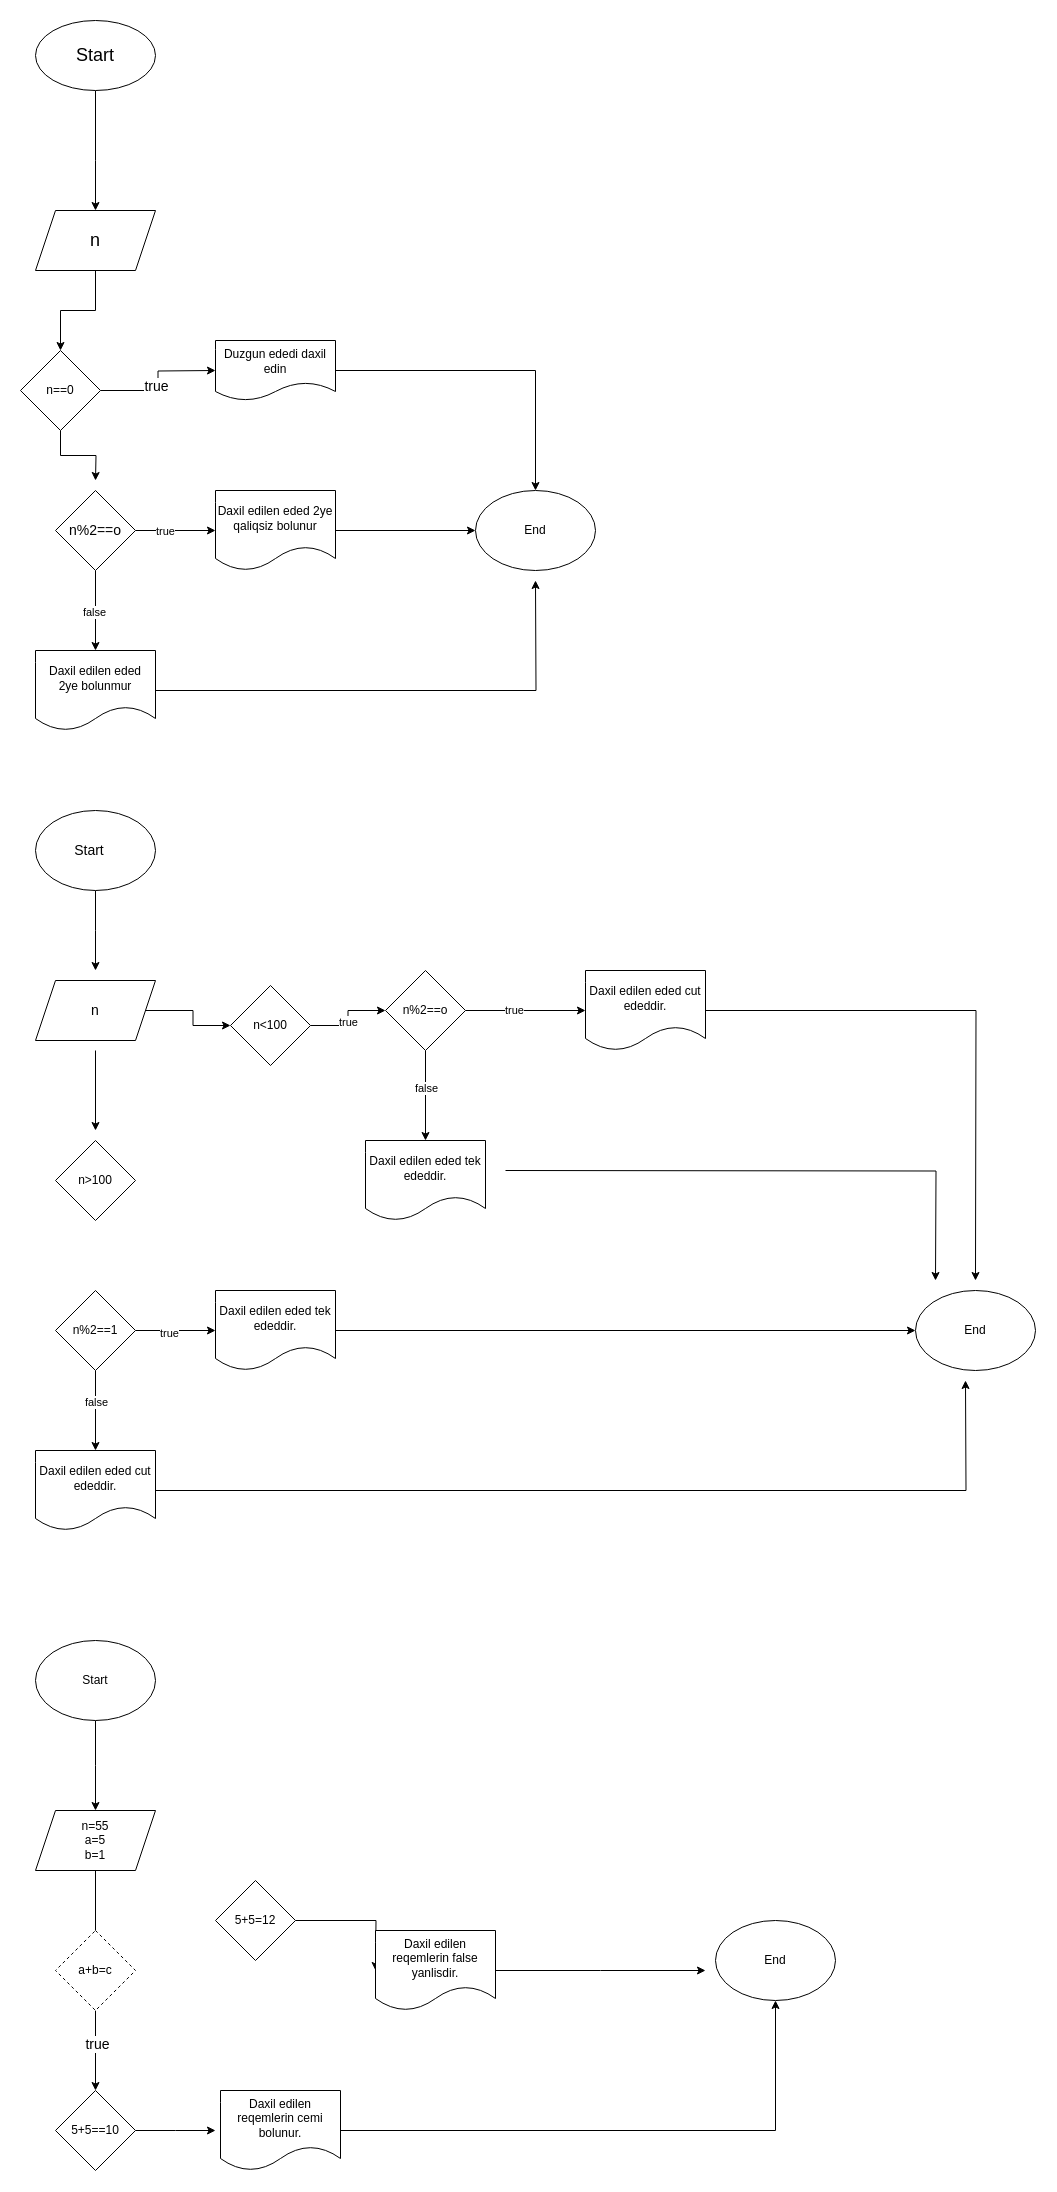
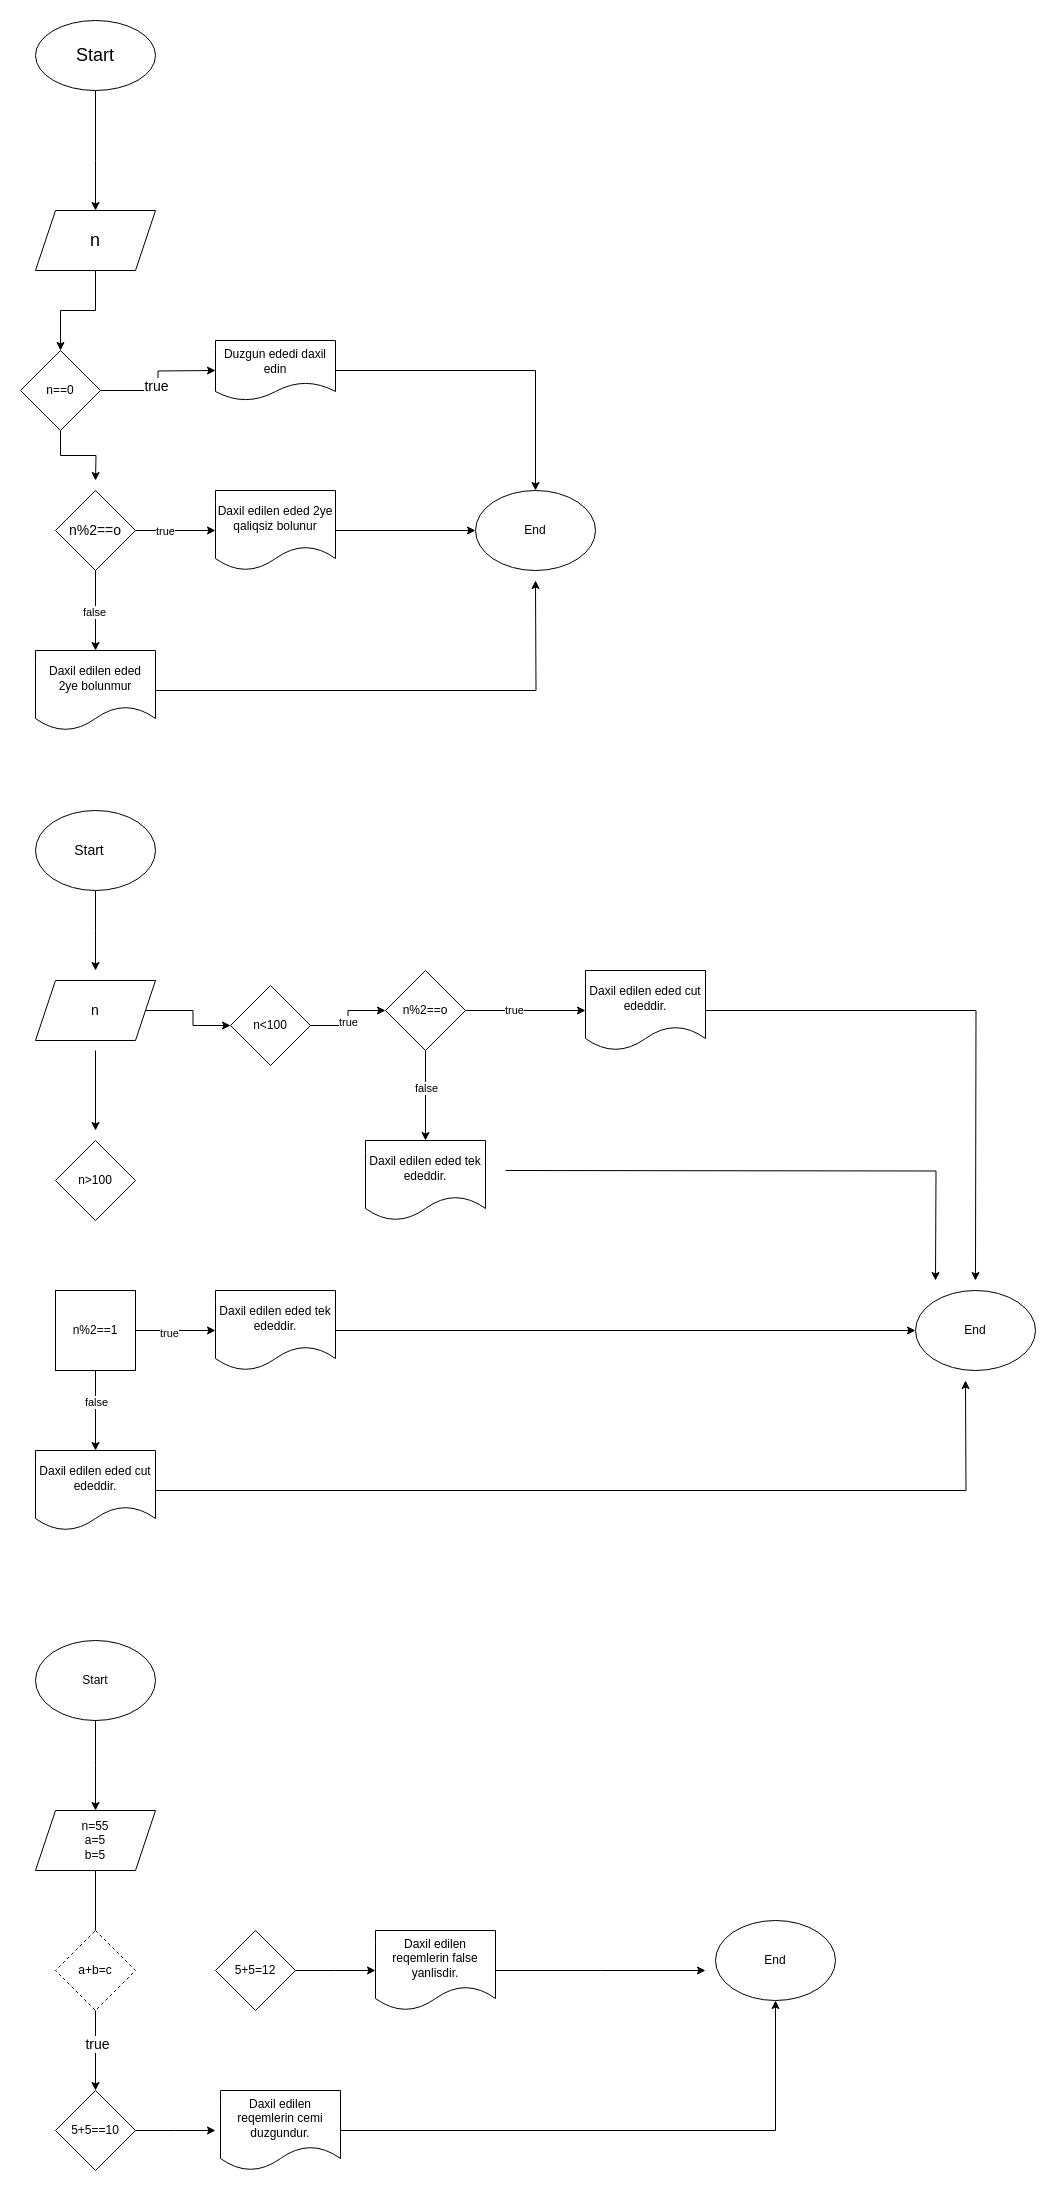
node "n%2==1": shape diamond -> rectangle
node "n=55 a=5 b=1": label "n=55 a=5 b=1" -> "n=55 a=5 b=5"
node "5+5=12": moved (256, 1921) -> (256, 1971)
node "Daxil edilen reqemlerin cemi bolunur.": label "Daxil edilen reqemlerin cemi bolunur." -> "Daxil edilen reqemlerin cemi duzgundur."
